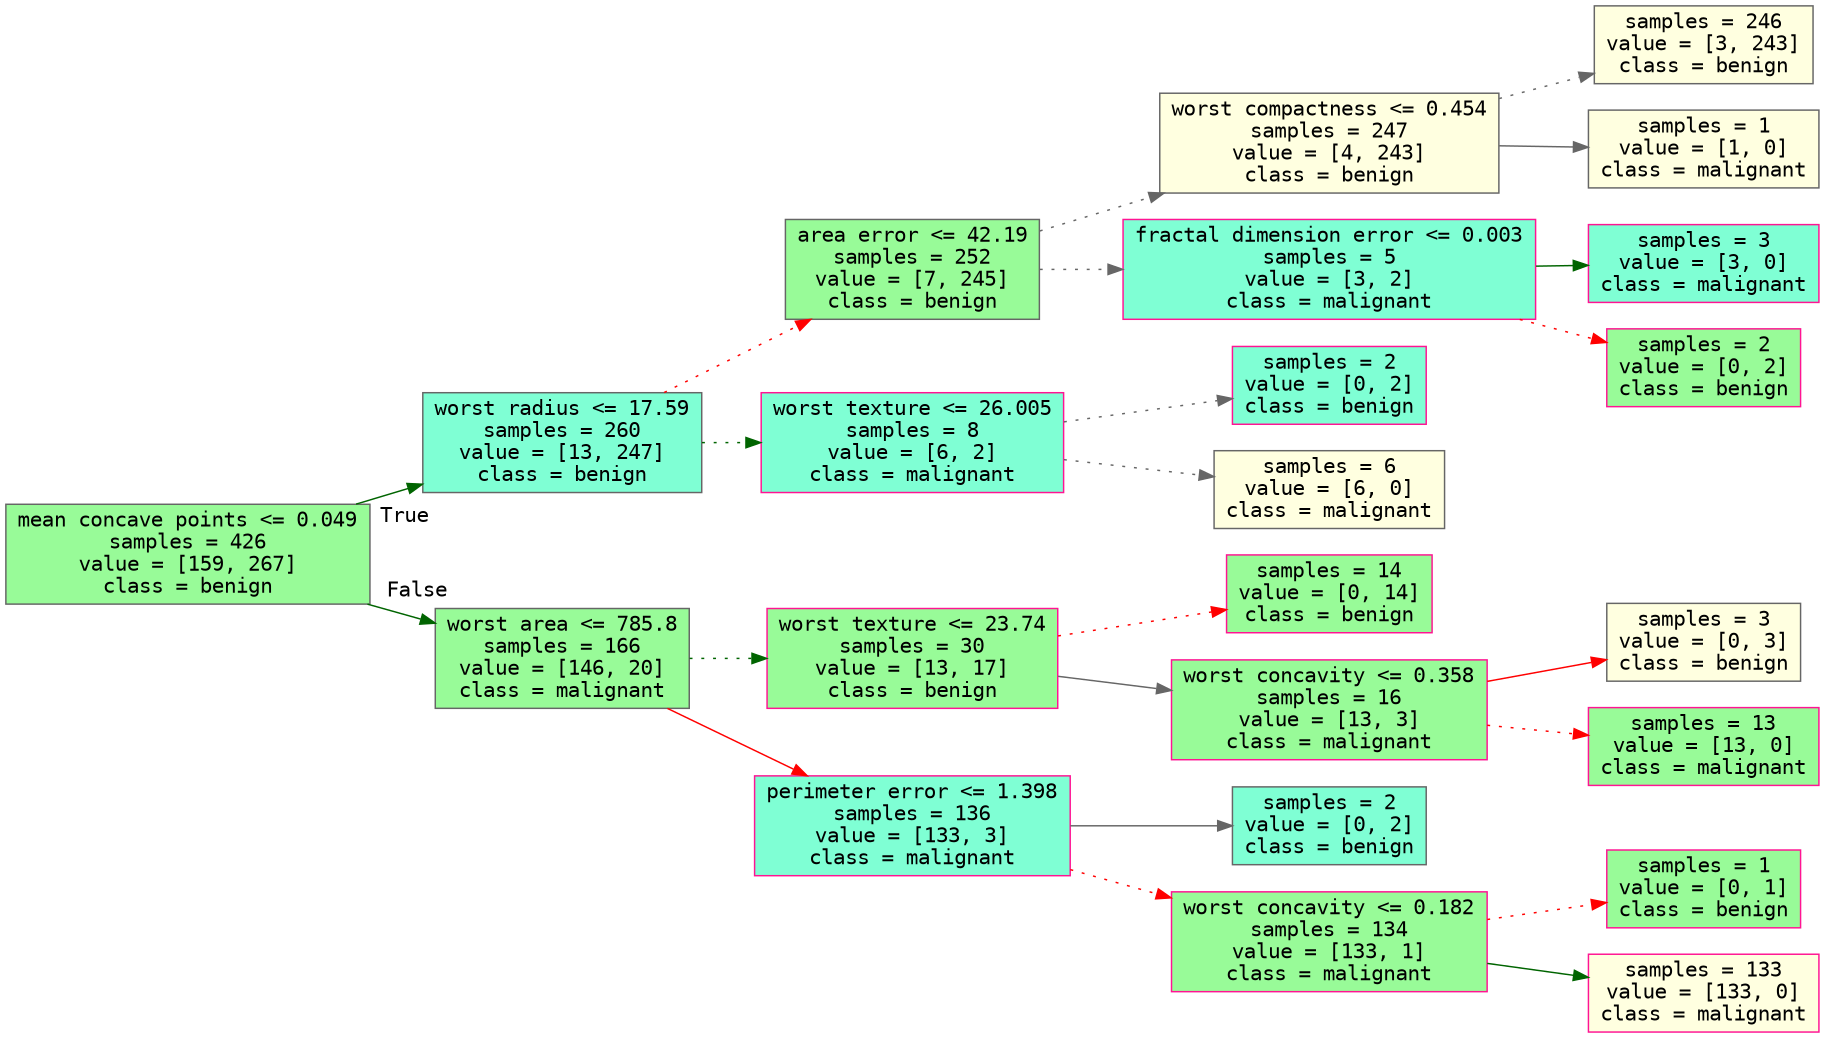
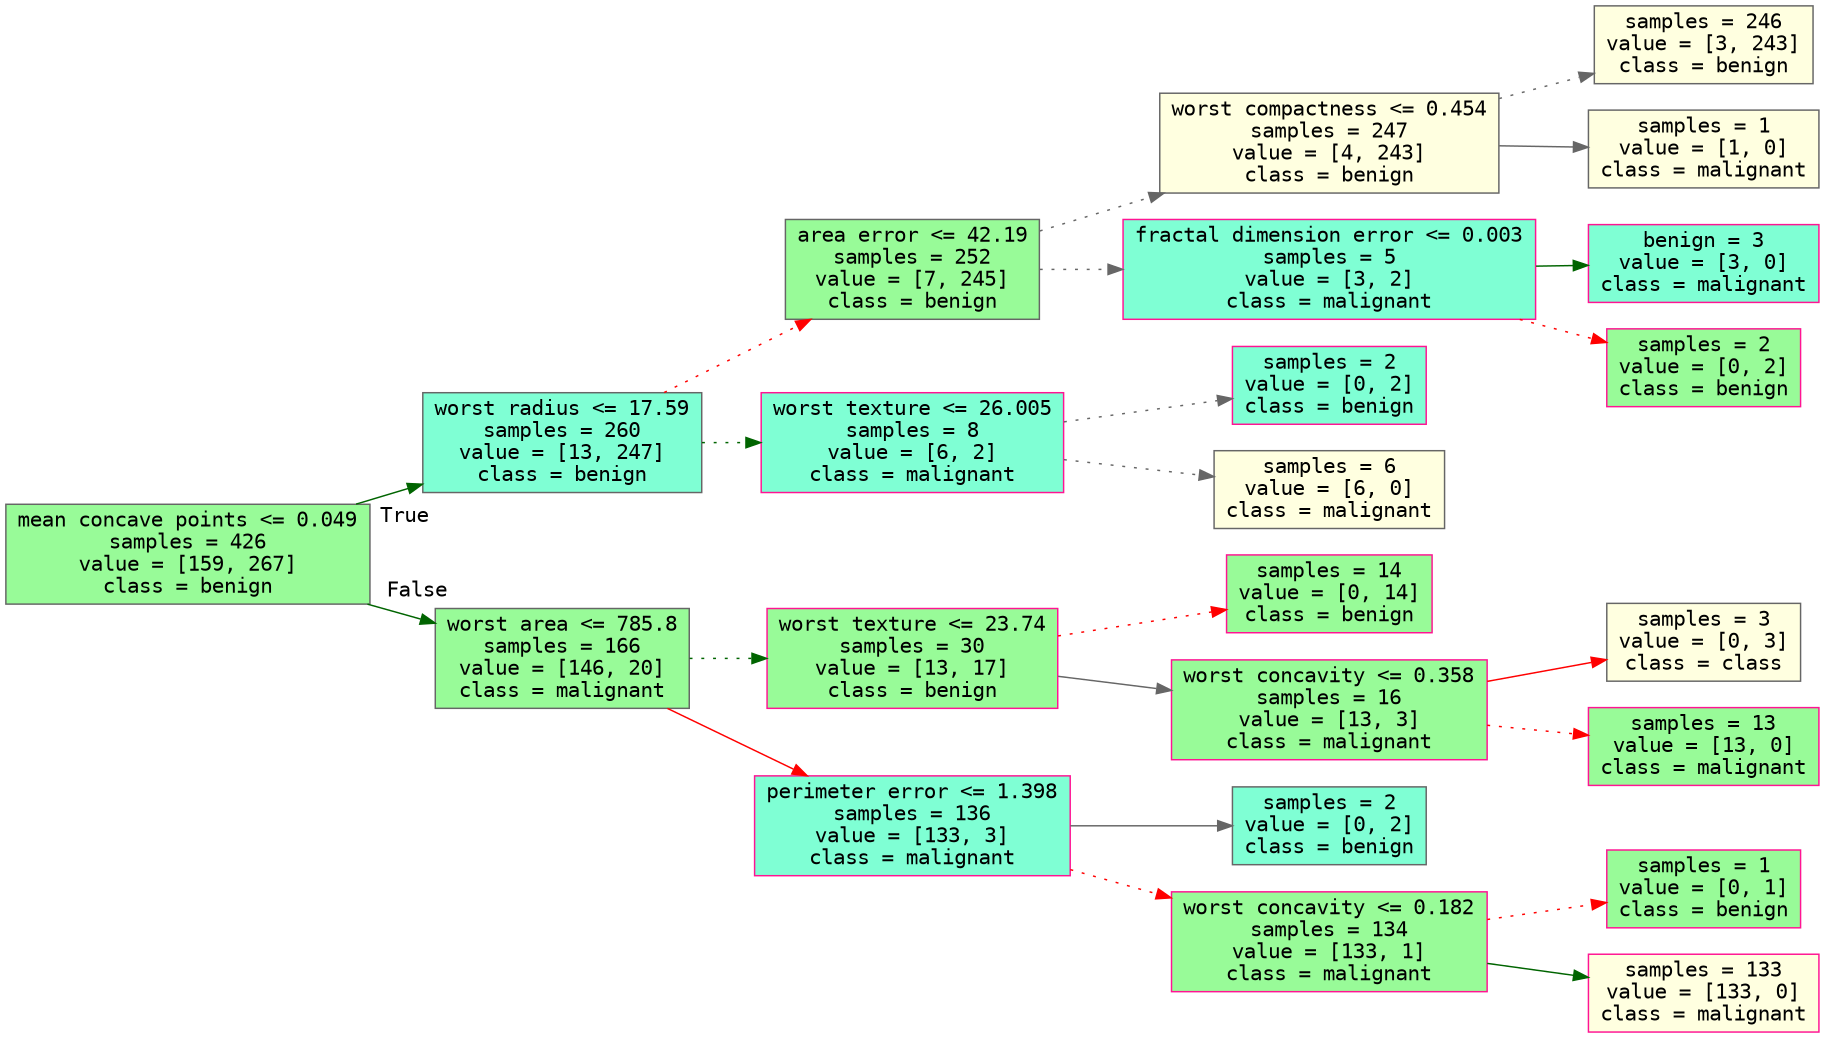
node "samples = 3 value = [3, 0] class = malignant": label "samples = 3 value = [3, 0] class = malignant" -> "benign = 3 value = [3, 0] class = malignant"
node "samples = 3 value = [0, 3] class = benign": label "samples = 3 value = [0, 3] class = benign" -> "samples = 3 value = [0, 3] class = class"
